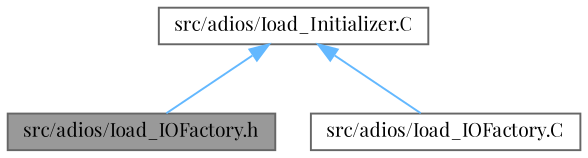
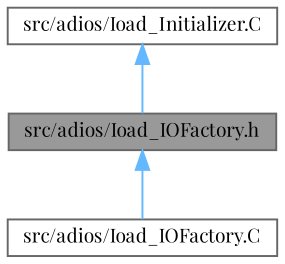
edge "src/adios/Ioad_IOFactory.C" -> "src/adios/Ioad_Initializer.C": now "src/adios/Ioad_IOFactory.C" -> "src/adios/Ioad_IOFactory.h"
